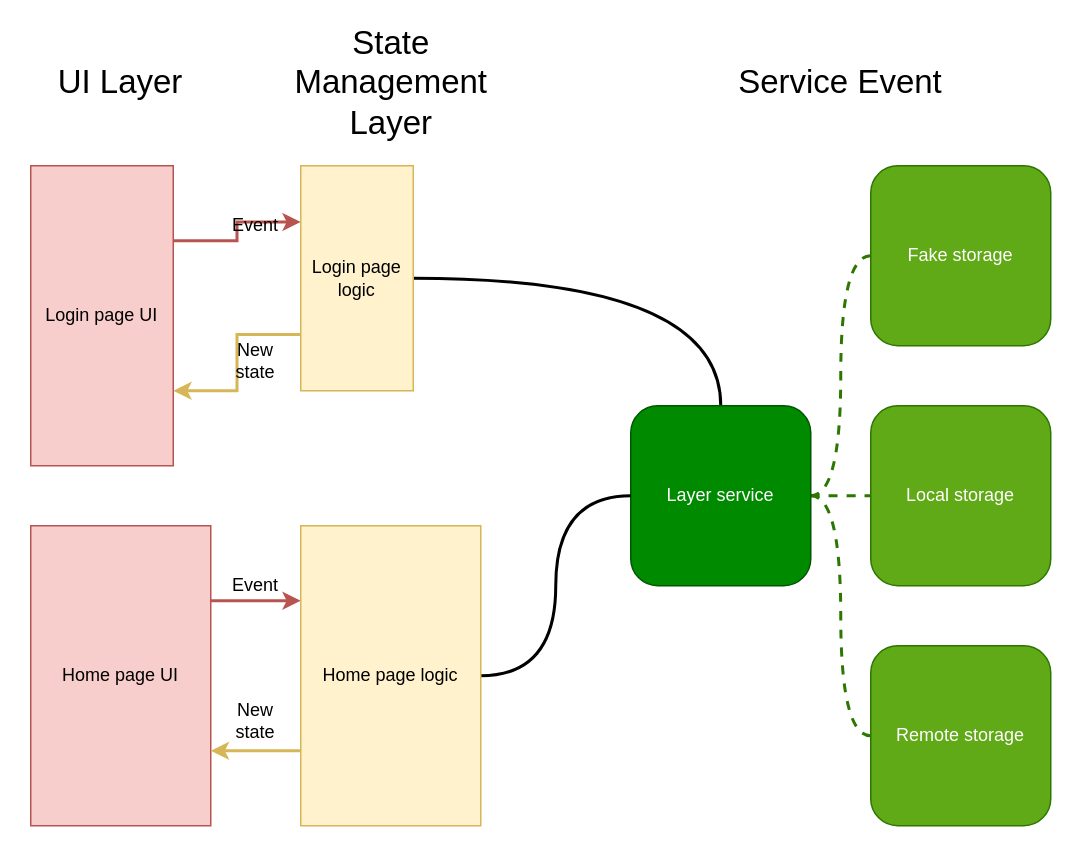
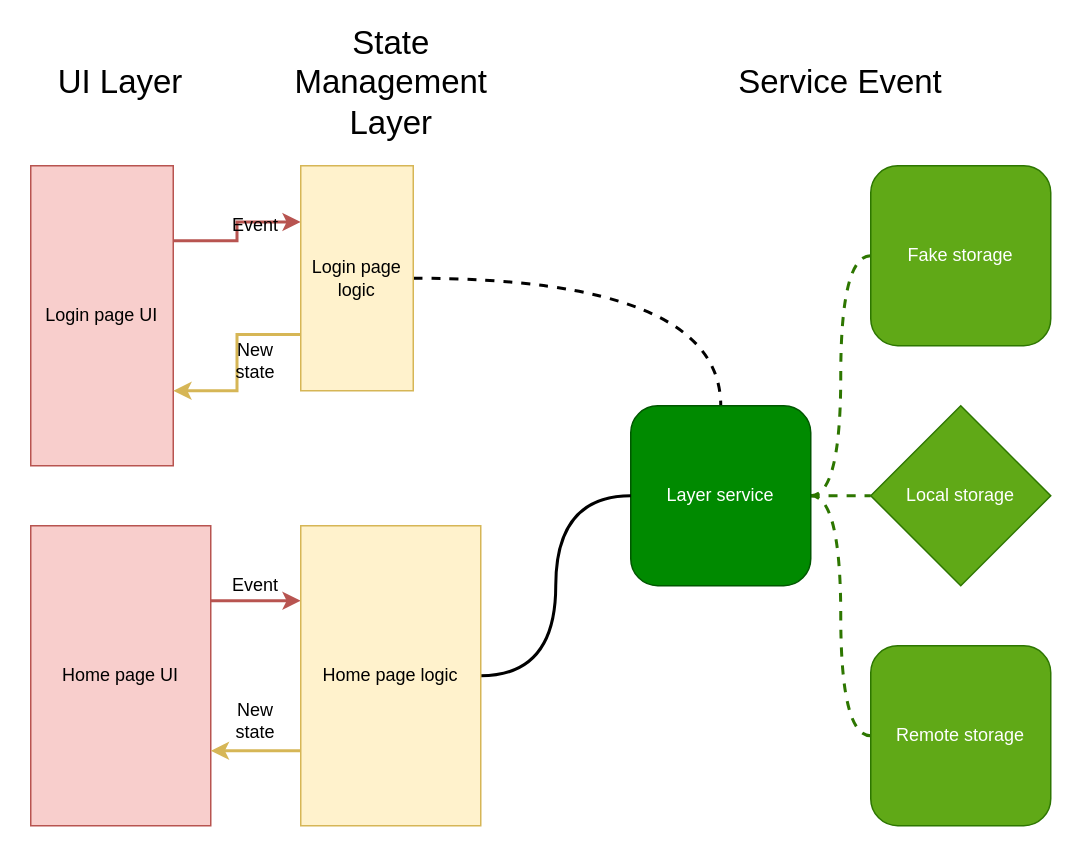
edge "Login page logic" -- "Layer service": style solid -> dashed
node "Local storage": shape rounded rectangle -> diamond
